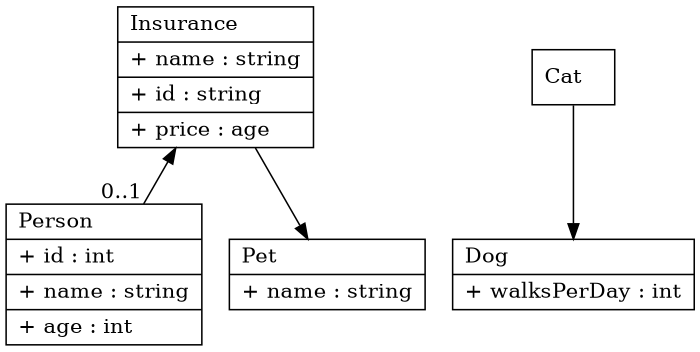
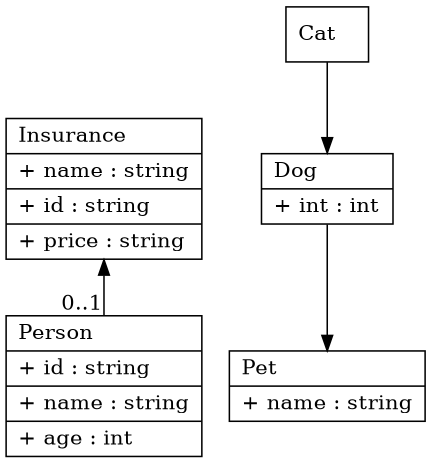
node "Insurance": text "+ price : age" -> "+ price : string"
edge "Insurance" -> "Pet": now "Dog" -> "Pet"
node "Person": text "+ id : int" -> "+ id : string"
node "Dog": text "+ walksPerDay : int" -> "+ int : int"
